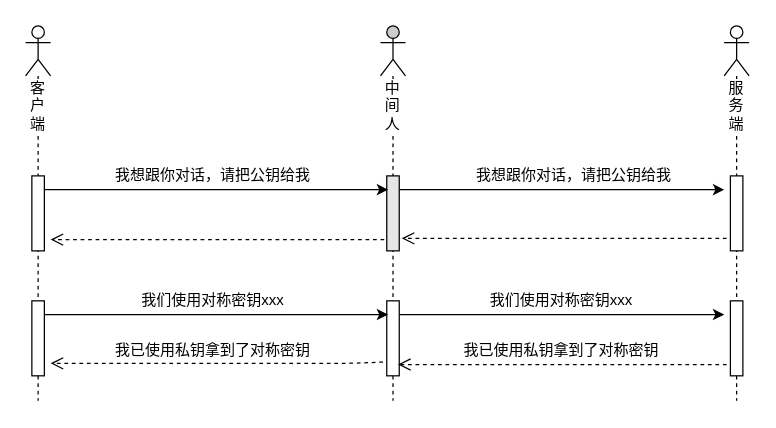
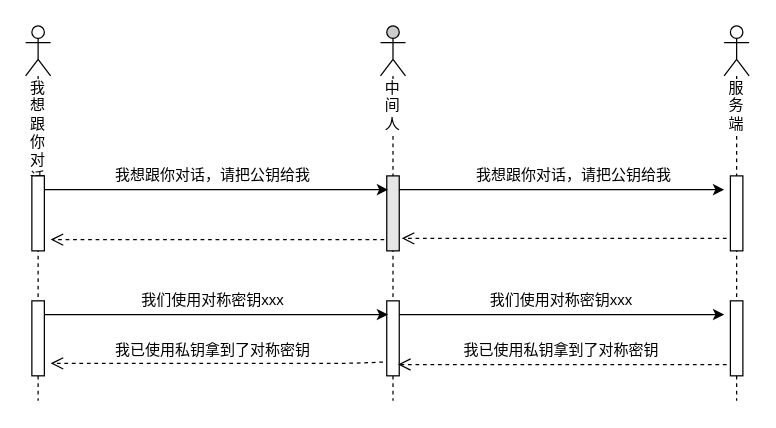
node "客户端": label "客户端" -> "我想跟你对话"
